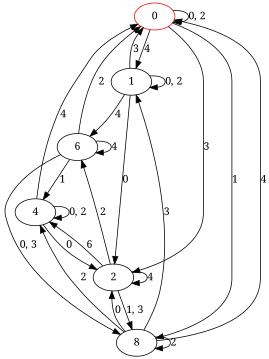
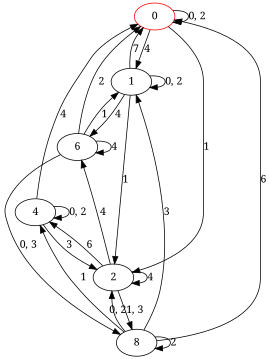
edge "1" -> "0": label "3" -> "7"
edge "0" -> "2": label "3" -> "1"
edge "6" -> "4": now "6" -> "1"
edge "1" -> "2": label "0" -> "1"
edge "8" -> "0": label "4" -> "6"
edge "0" -> "8": removed, label "1"
edge "2" -> "6": label "2" -> "4"
edge "4" -> "2": label "0" -> "3"
edge "8" -> "4": label "2" -> "1"
edge "8" -> "2": label "0" -> "0, 2"
